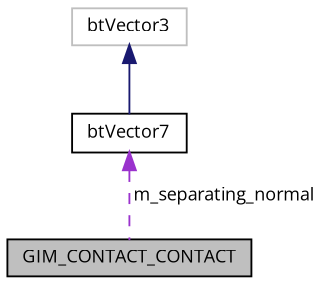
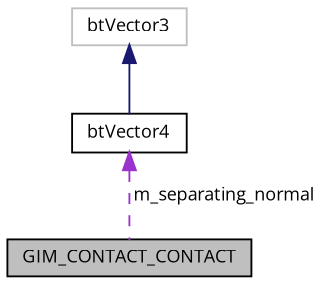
node "btVector7": label "btVector7" -> "btVector4"
